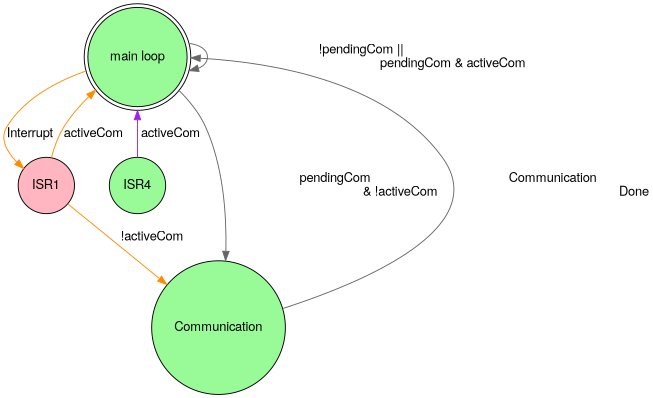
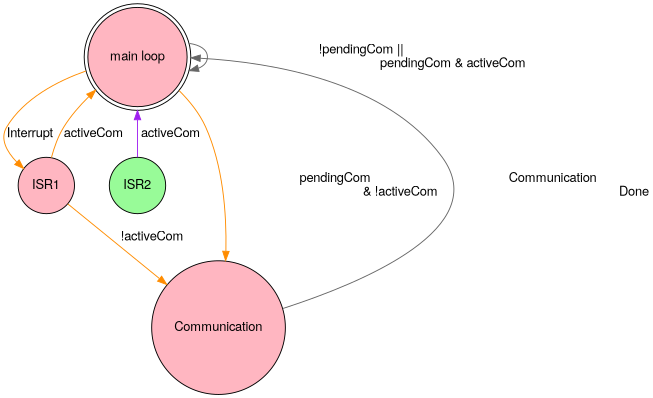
node "main loop": fillcolor palegreen -> lightpink
edge "main loop" -> "Communication": color gray40 -> darkorange
node "ISR4": label "ISR4" -> "ISR2"
node "Communication": fillcolor palegreen -> lightpink
